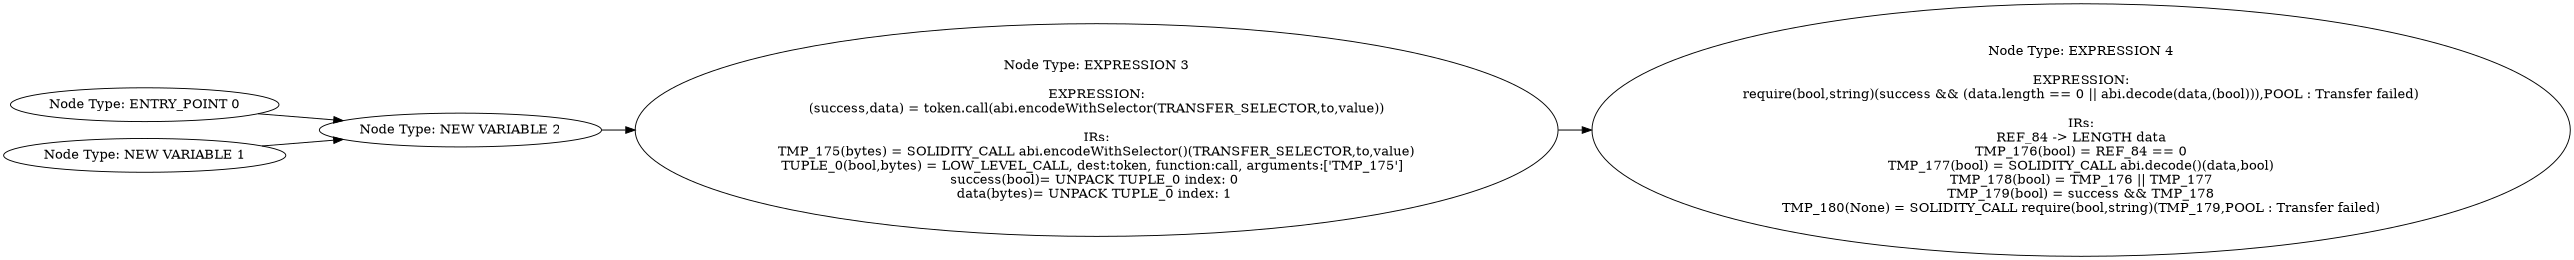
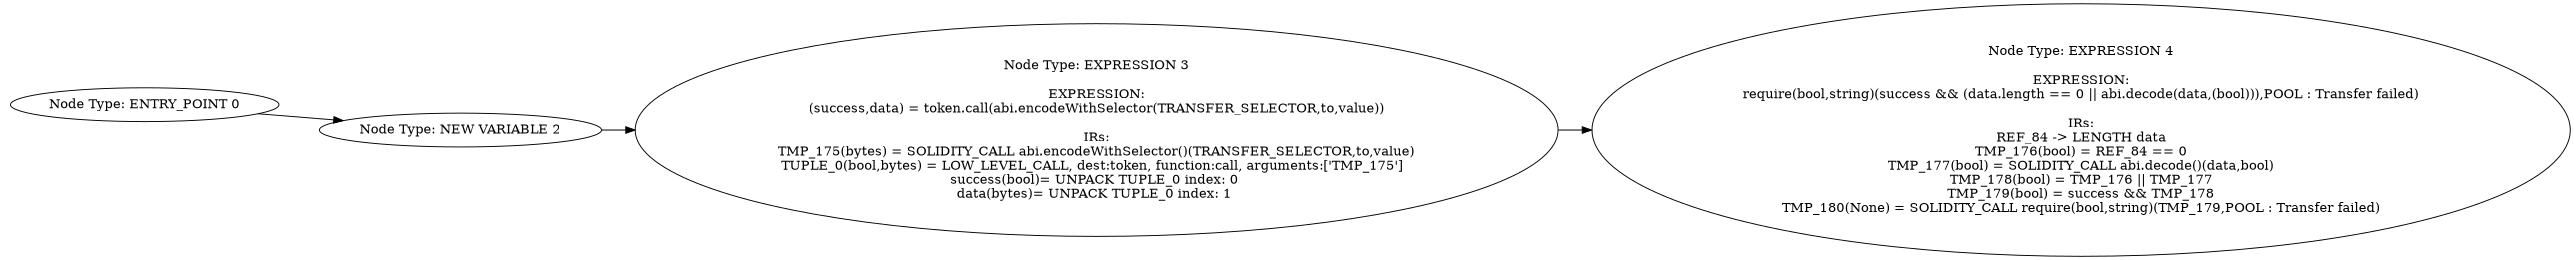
node "Node Type: NEW VARIABLE 1": removed
